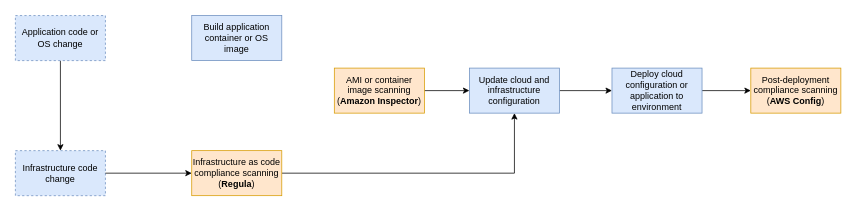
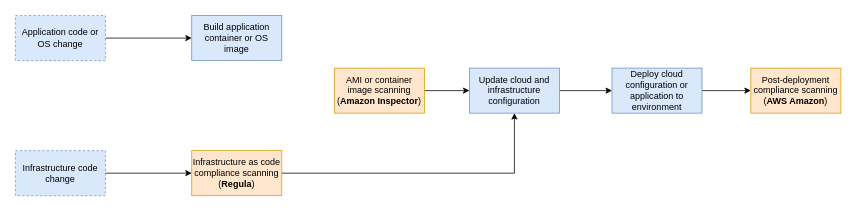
node "Post-deployment compliance scanning (AWS Config)": label "Post-deployment compliance scanning (AWS Config)" -> "Post-deployment compliance scanning (AWS Amazon)"
edge "Application code or OS change" -> "Infrastructure code change": now "Application code or OS change" -> "Build application container or OS image"
